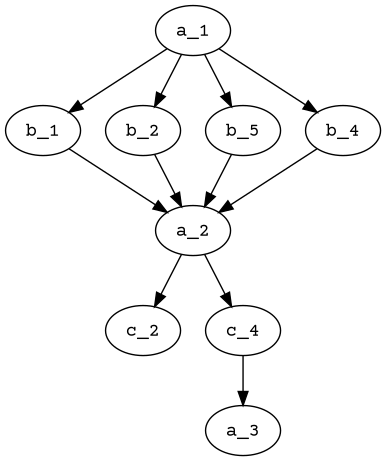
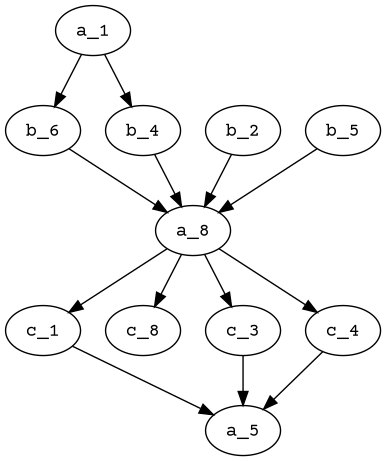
edge "a_1" -> "b_2": removed
edge "a_1" -> "b_5": removed
node "b_1": label "b_1" -> "b_6"
node "a_2": label "a_2" -> "a_8"
node "c_1": added
node "c_2": label "c_2" -> "c_8"
node "c_3": added
node "a_3": label "a_3" -> "a_5"
